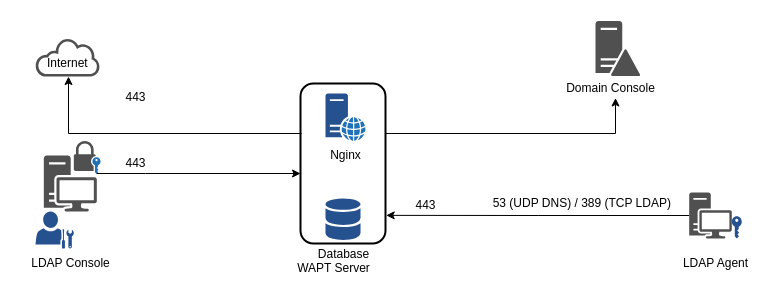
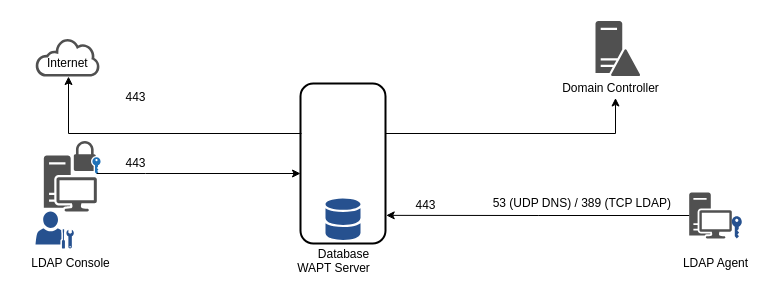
node "Domain Console": label "Domain Console" -> "Domain Controller"
node "Nginx": removed
